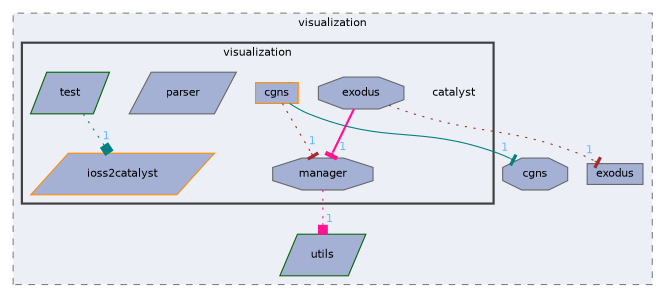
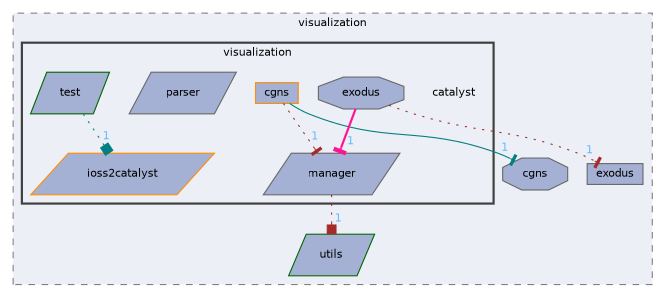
node "manager": shape octagon -> parallelogram
edge "manager" -> "utils": color deeppink -> brown
